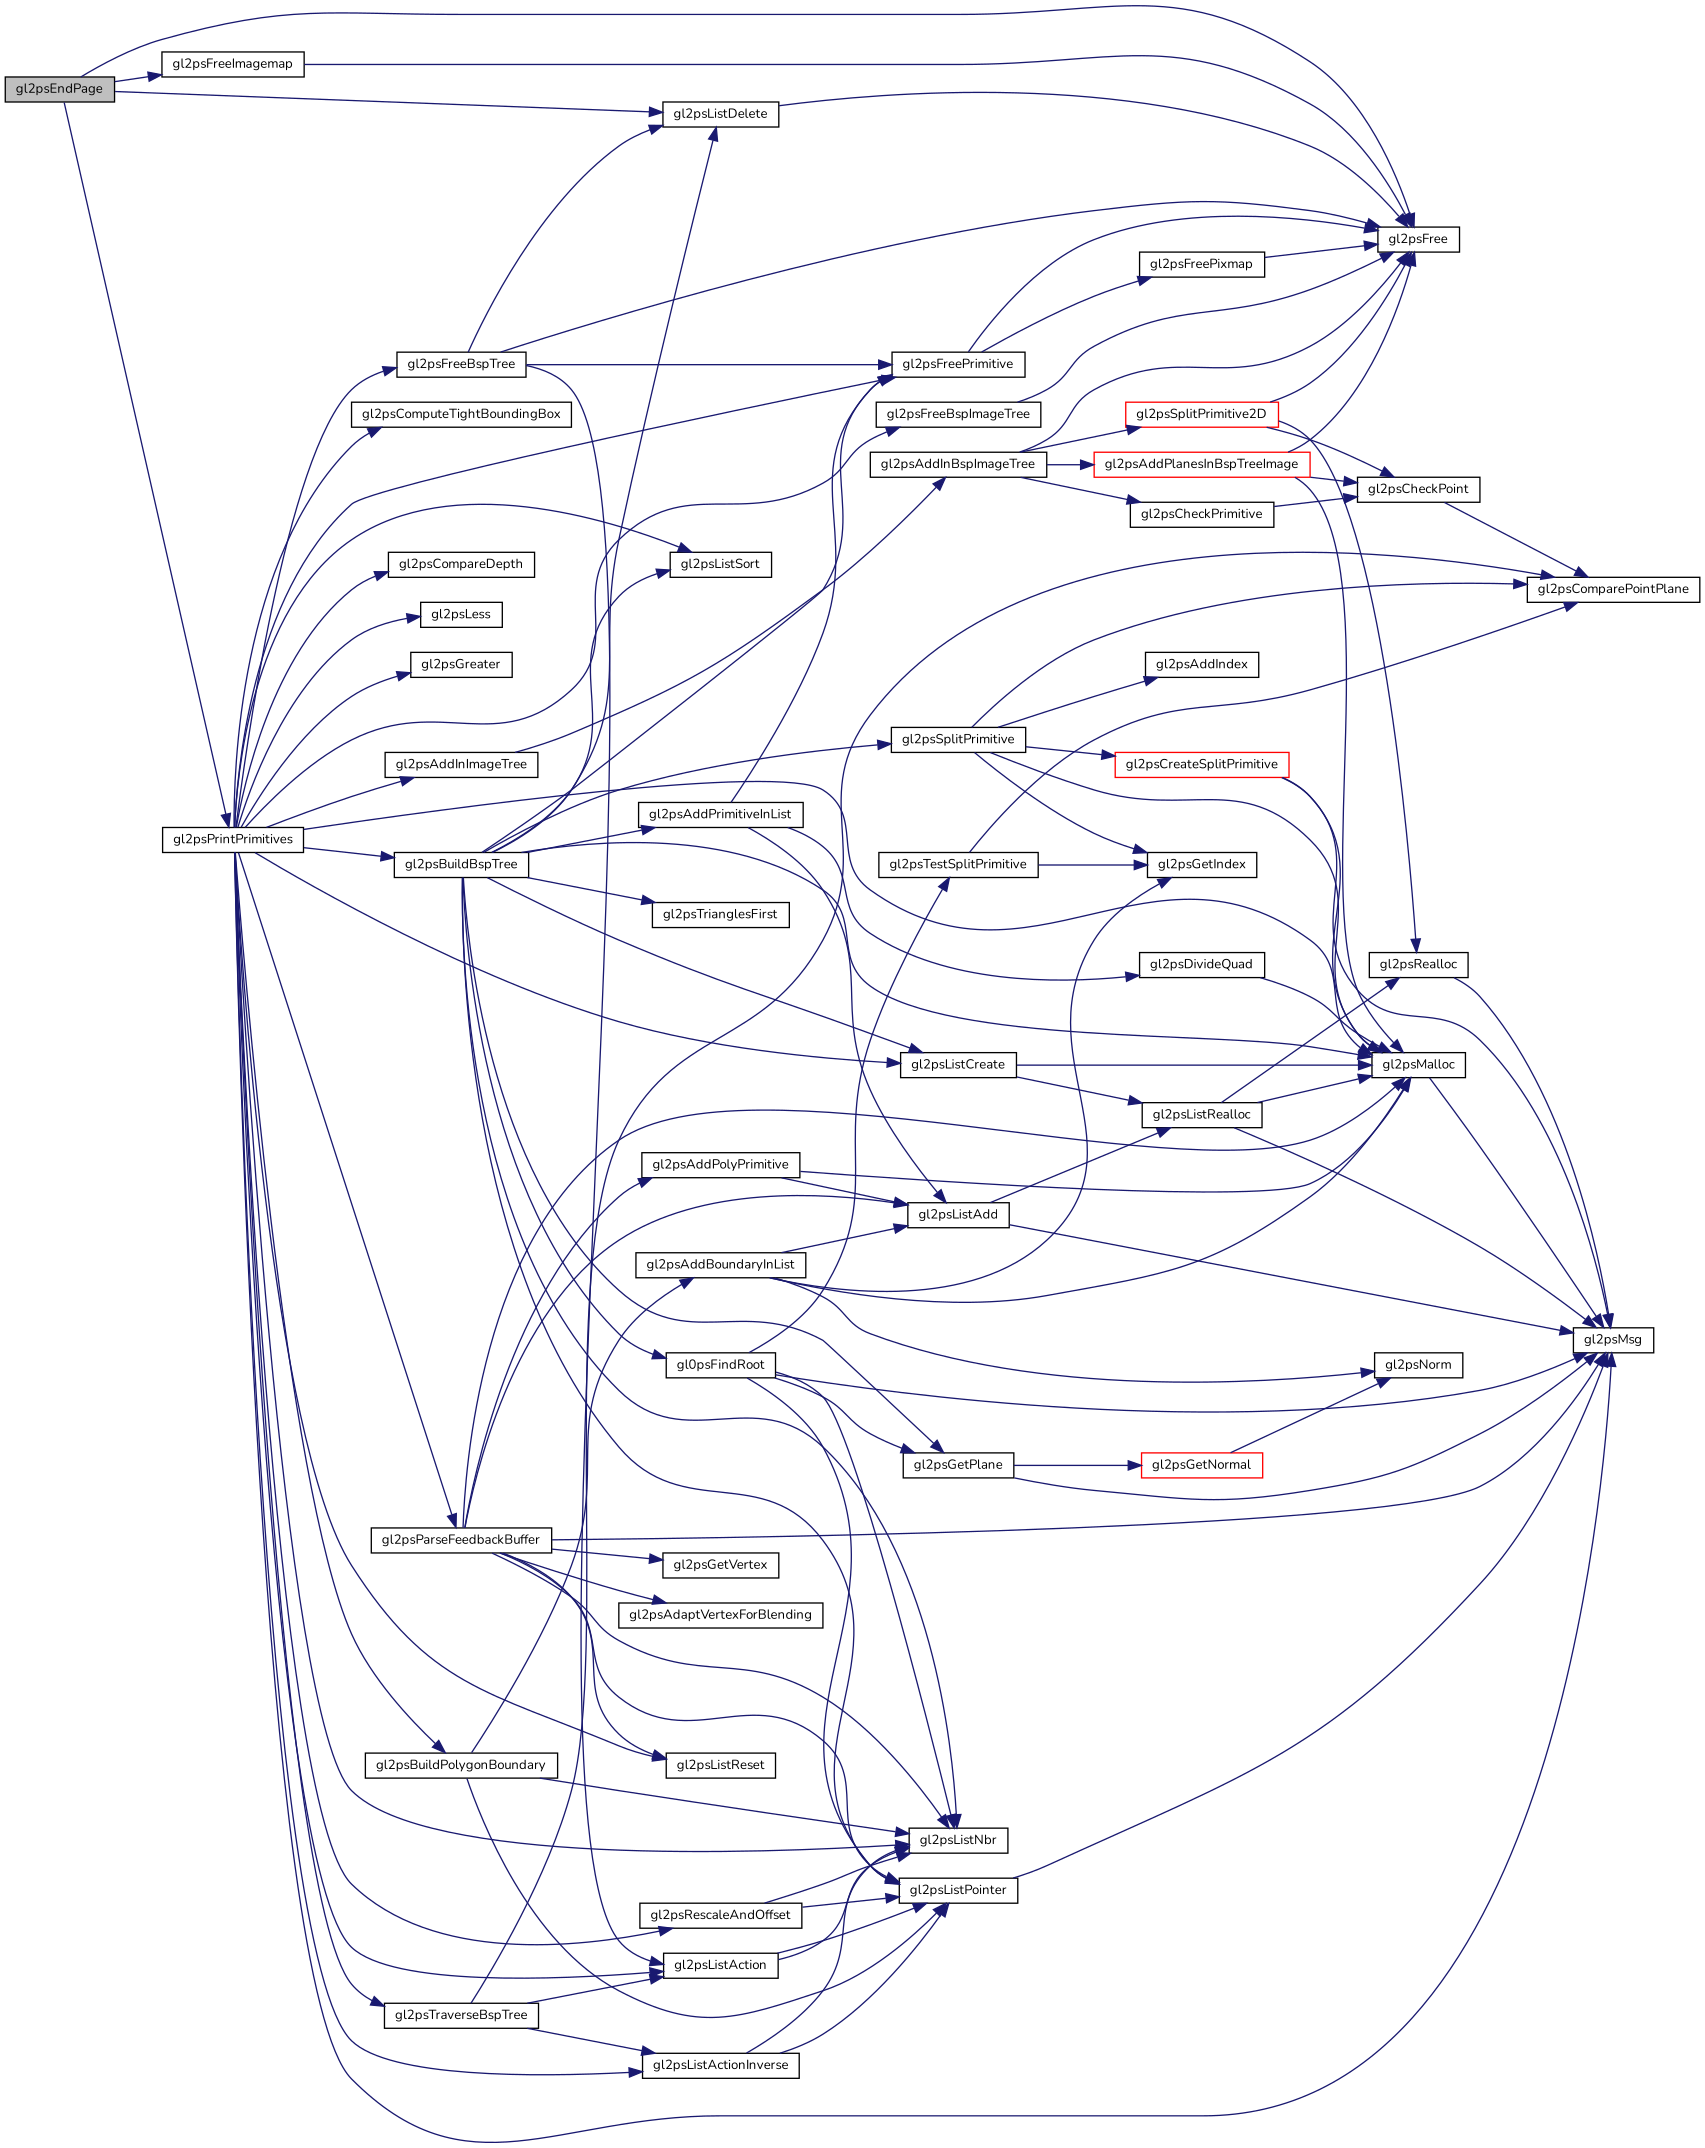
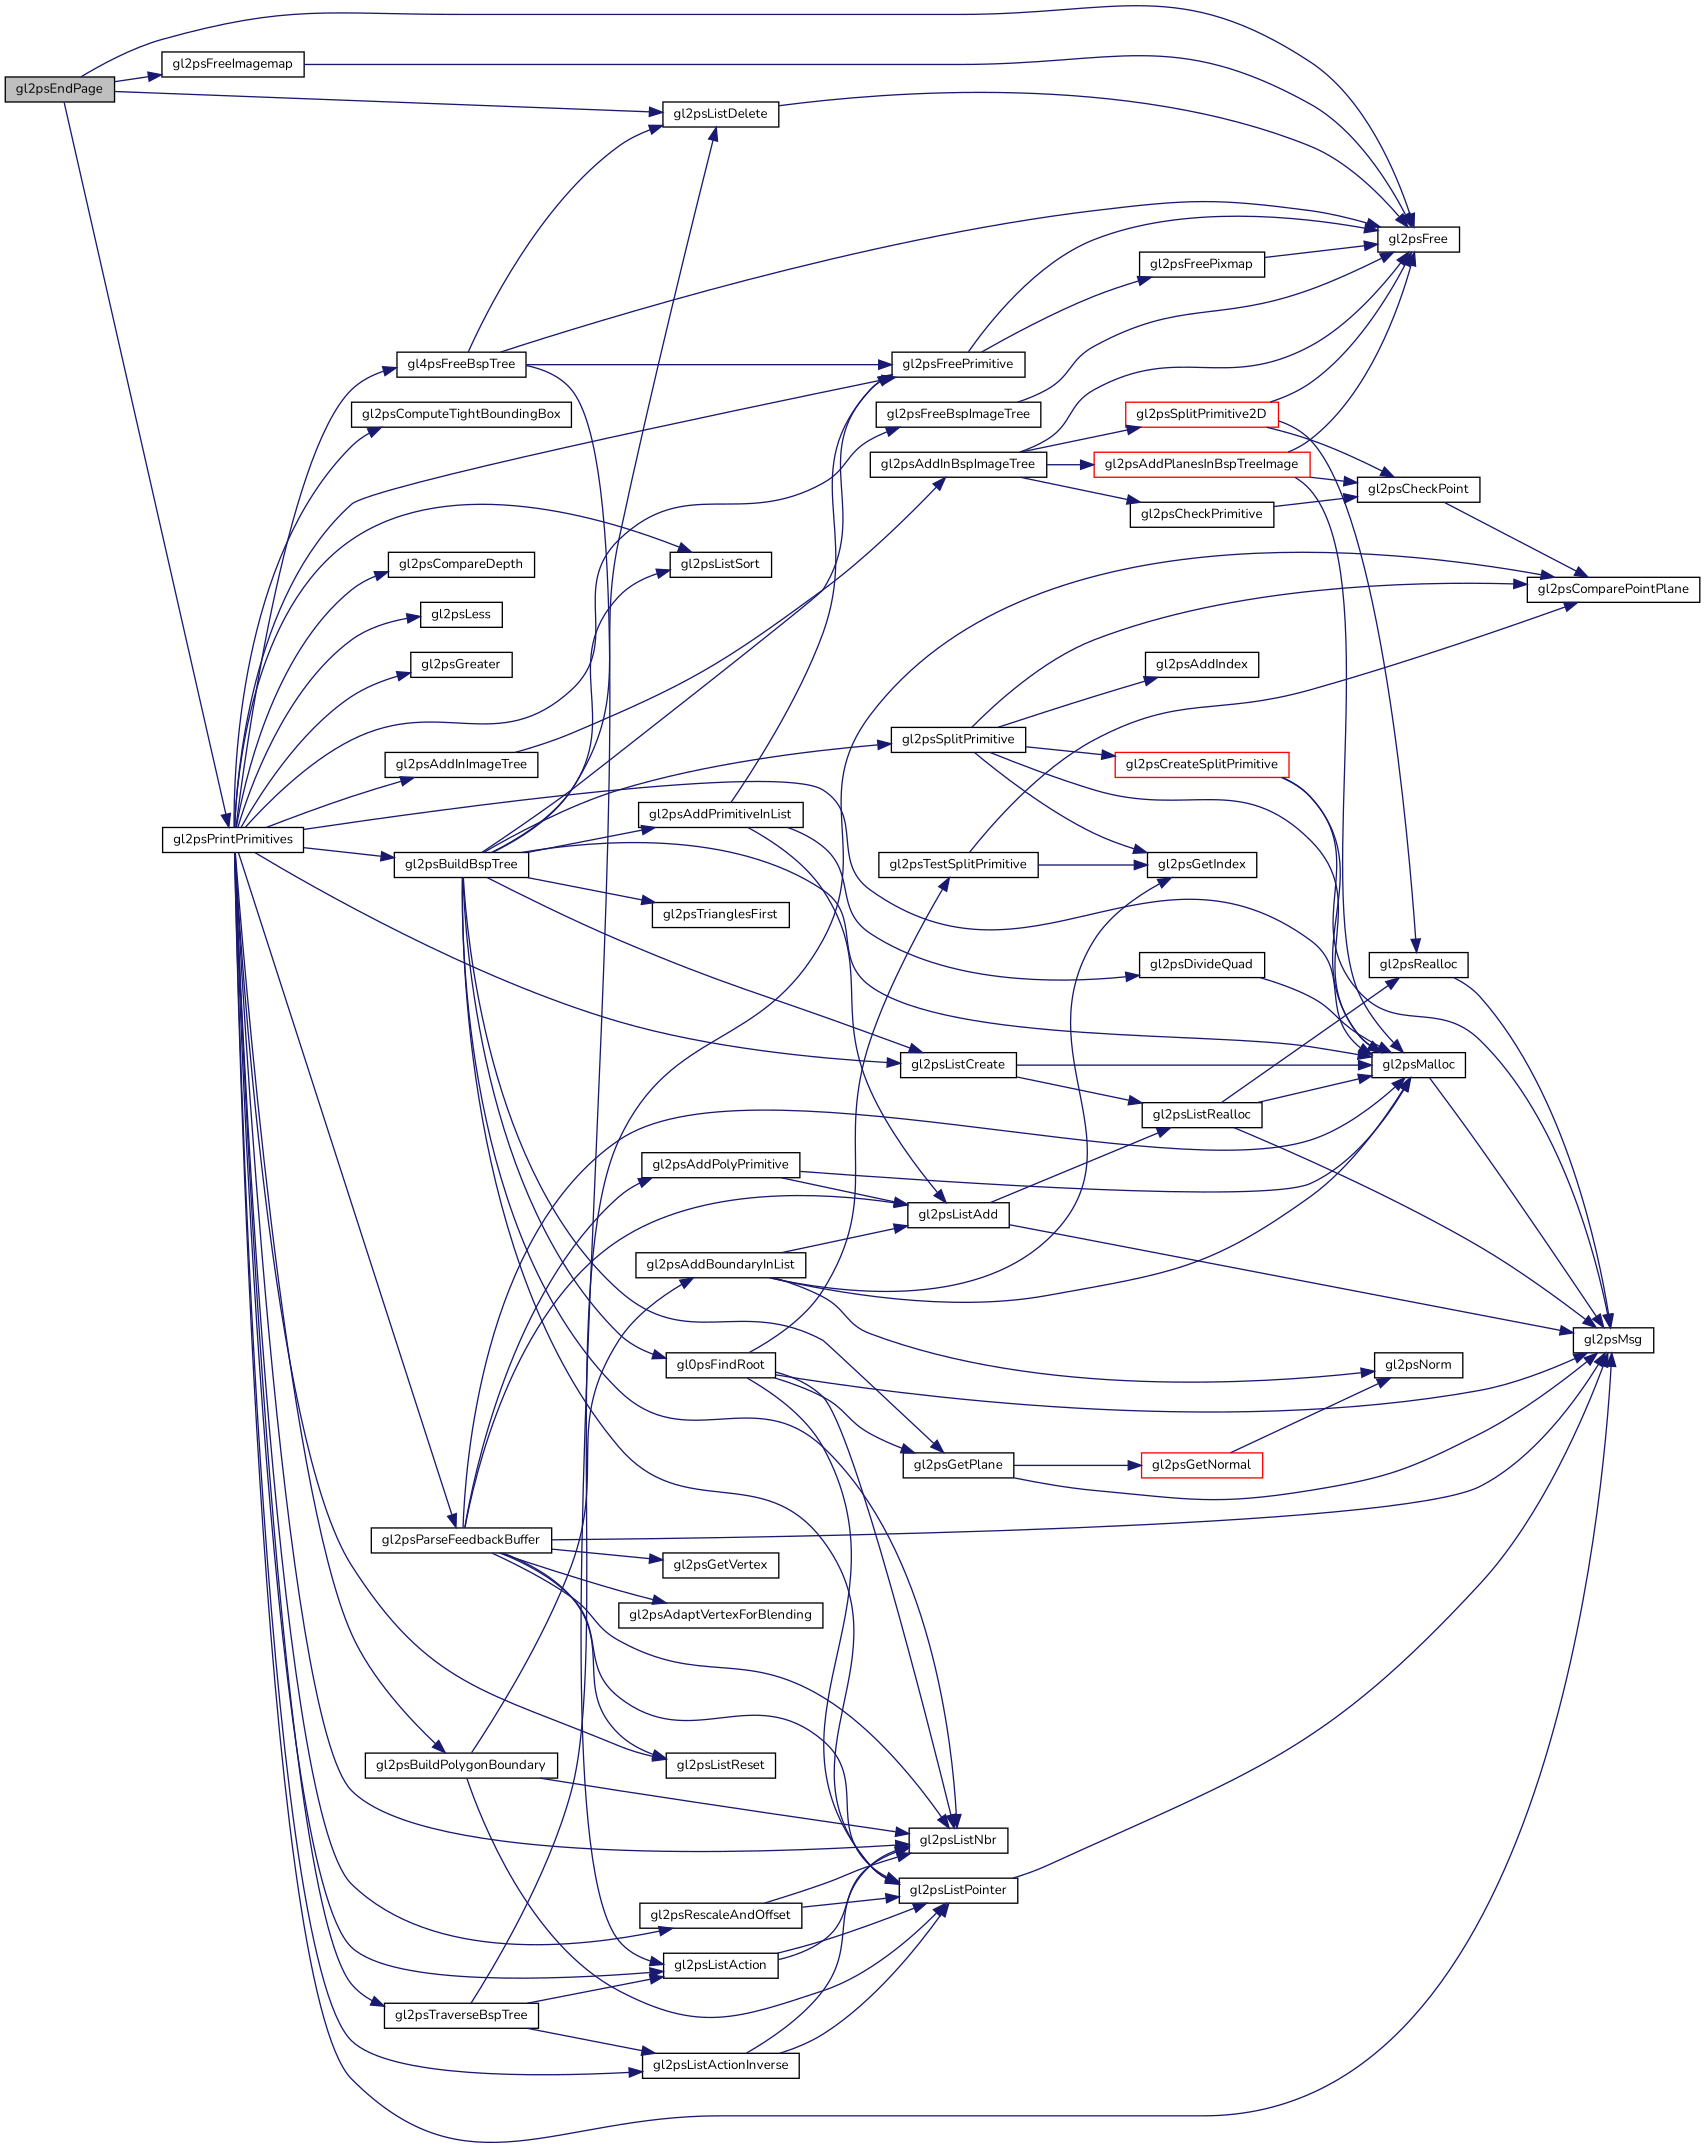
node "gl2psFreeBspTree": label "gl2psFreeBspTree" -> "gl4psFreeBspTree"
